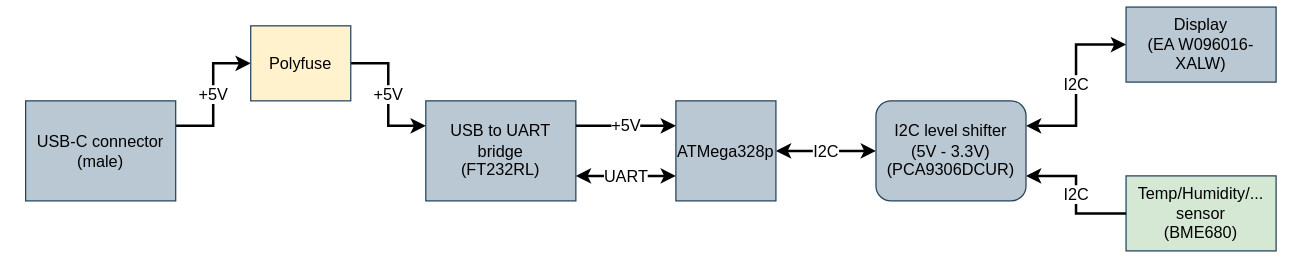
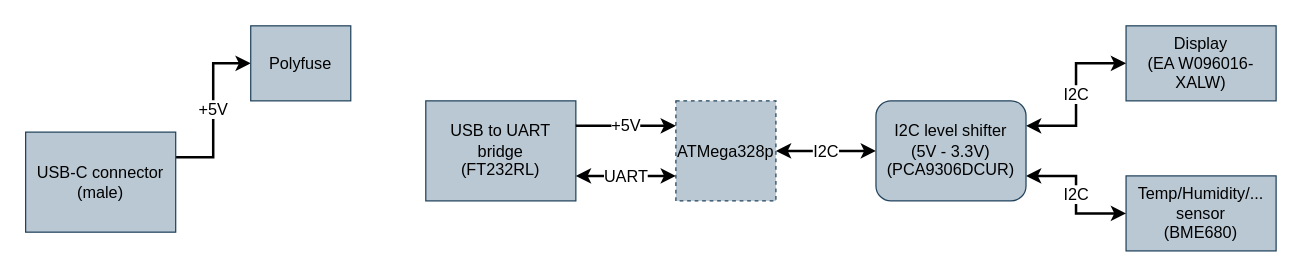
node "Display(EA W096016-XALW)": moved (1201, 44) -> (1201, 63)
node "Polyfuse": fillcolor #fff2cc -> #bac8d3
edge "Polyfuse" -> "USB to UART bridge(FT232RL)": removed, label "+5V"
node "USB-C connector(male)": moved (101, 151) -> (101, 182)
node "ATMega328p": style solid -> dashed
edge "Temp/Humidity/... sensor(BME680)" -> "I2C level shifter(5V - 3.3V)(PCA9306DCUR)": arrowhead none -> classic
node "Temp/Humidity/... sensor(BME680)": fillcolor #d5e8d4 -> #bac8d3
